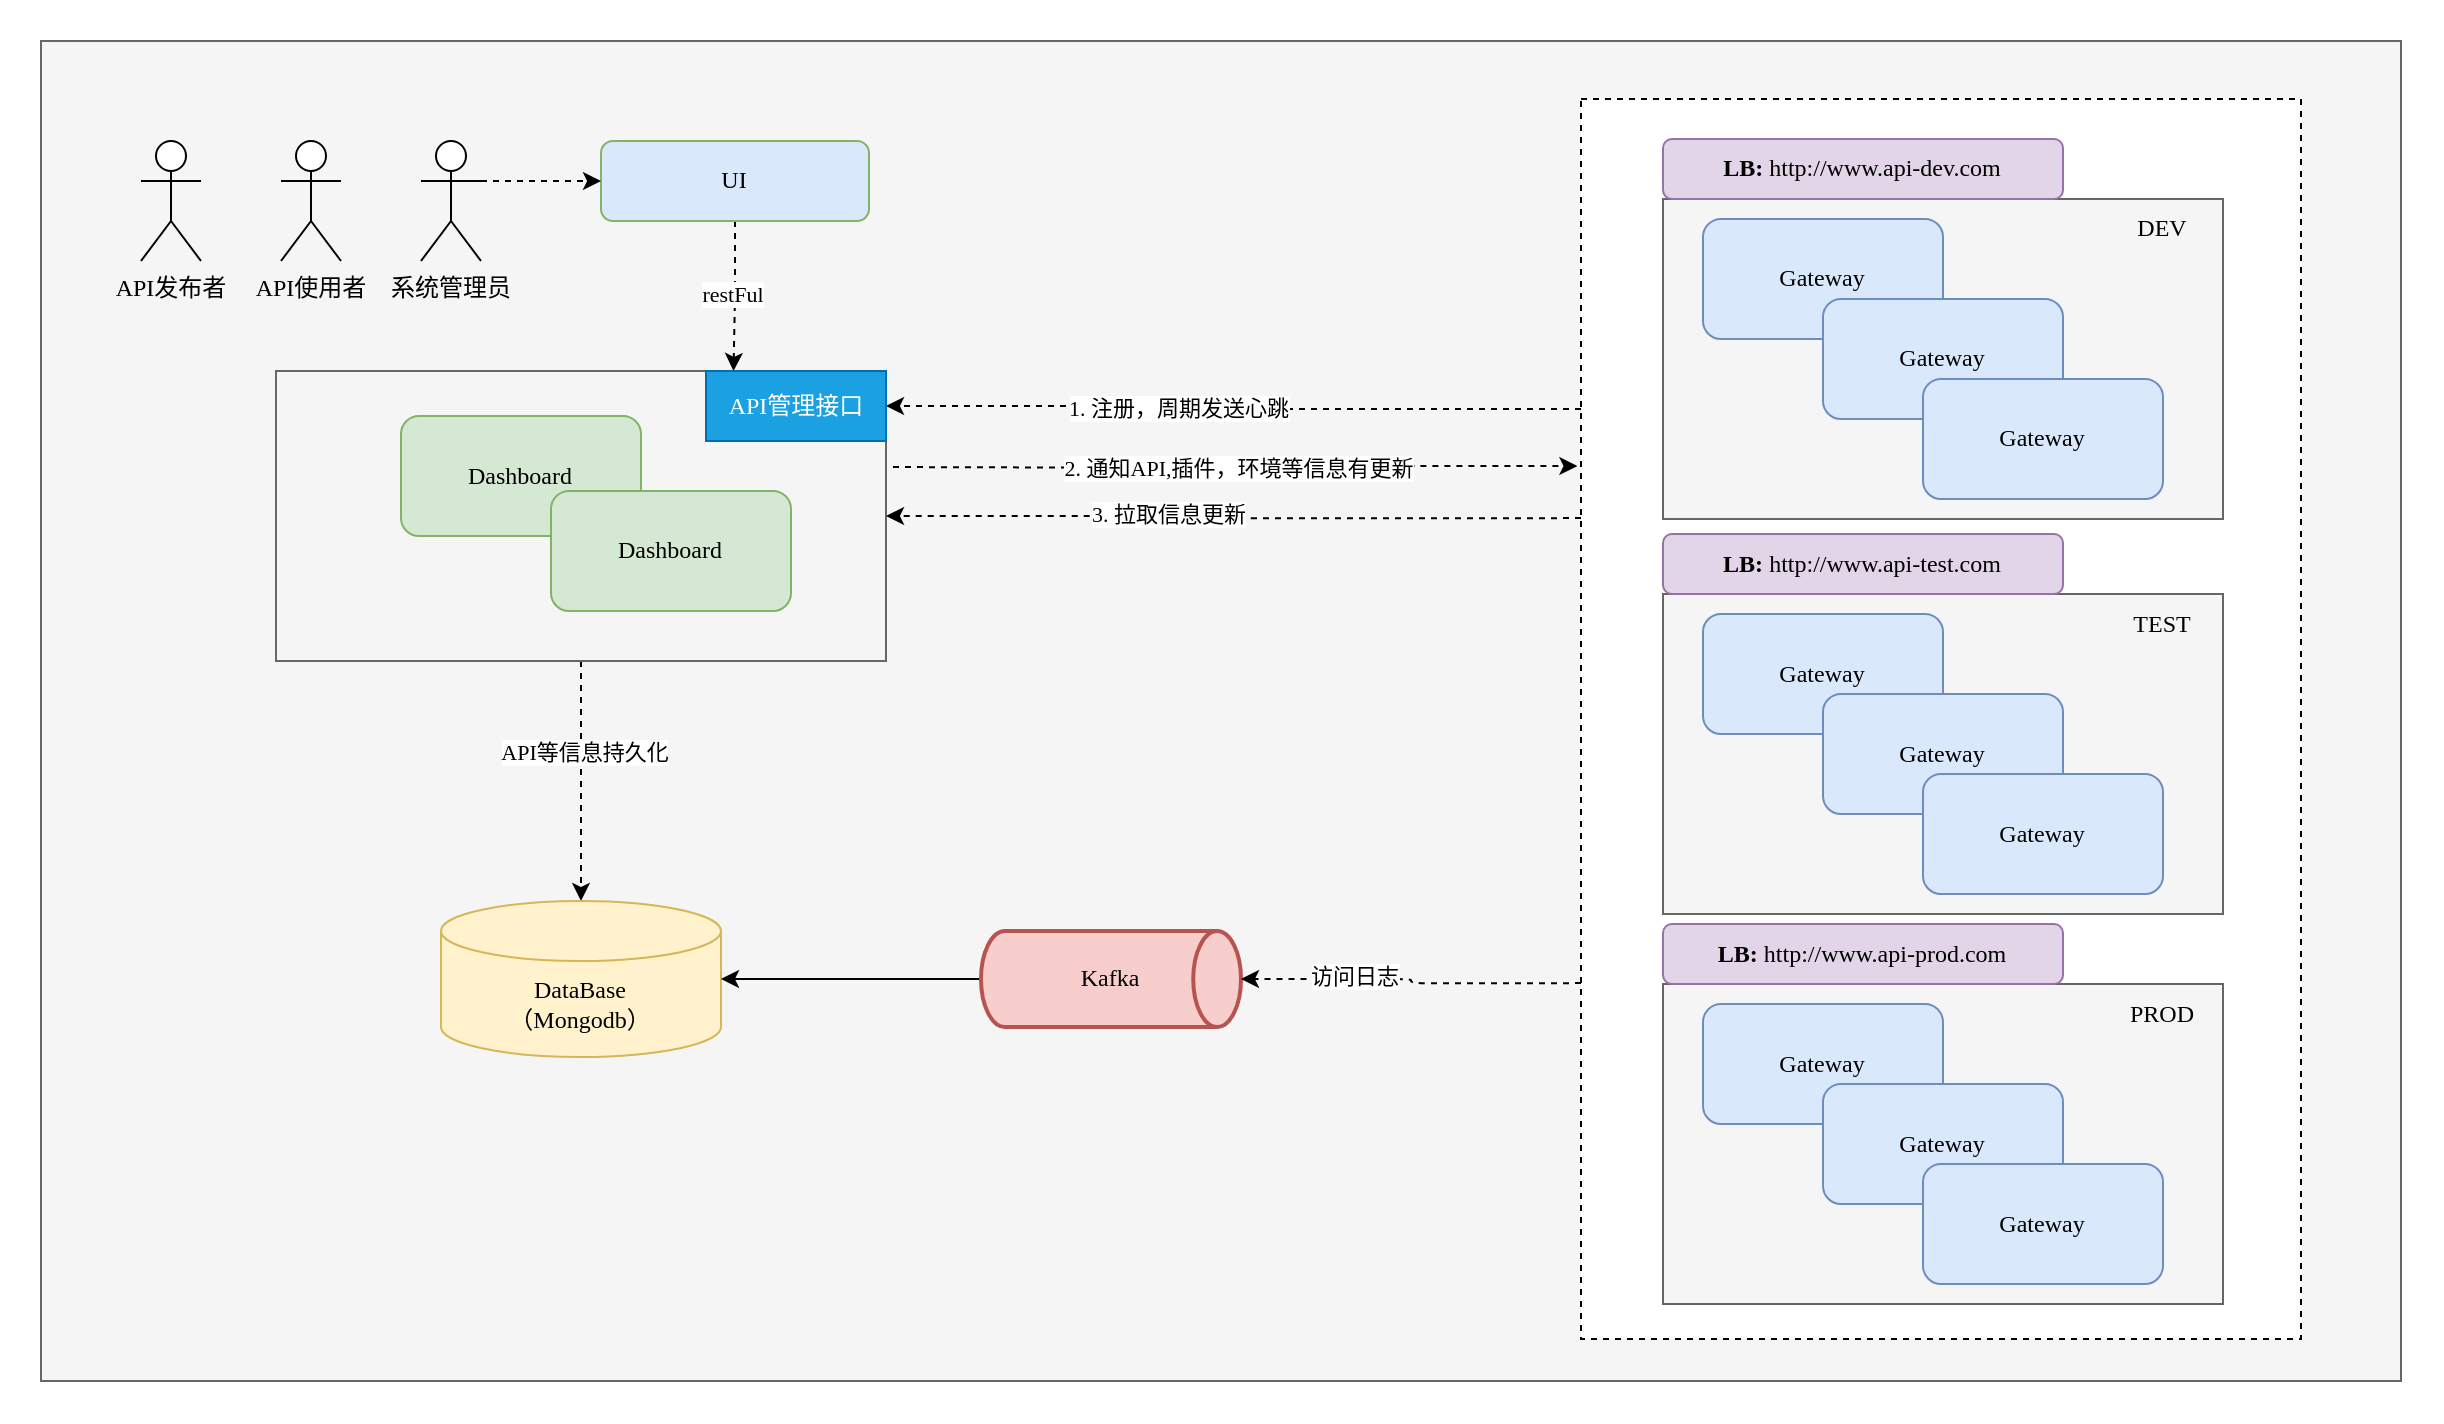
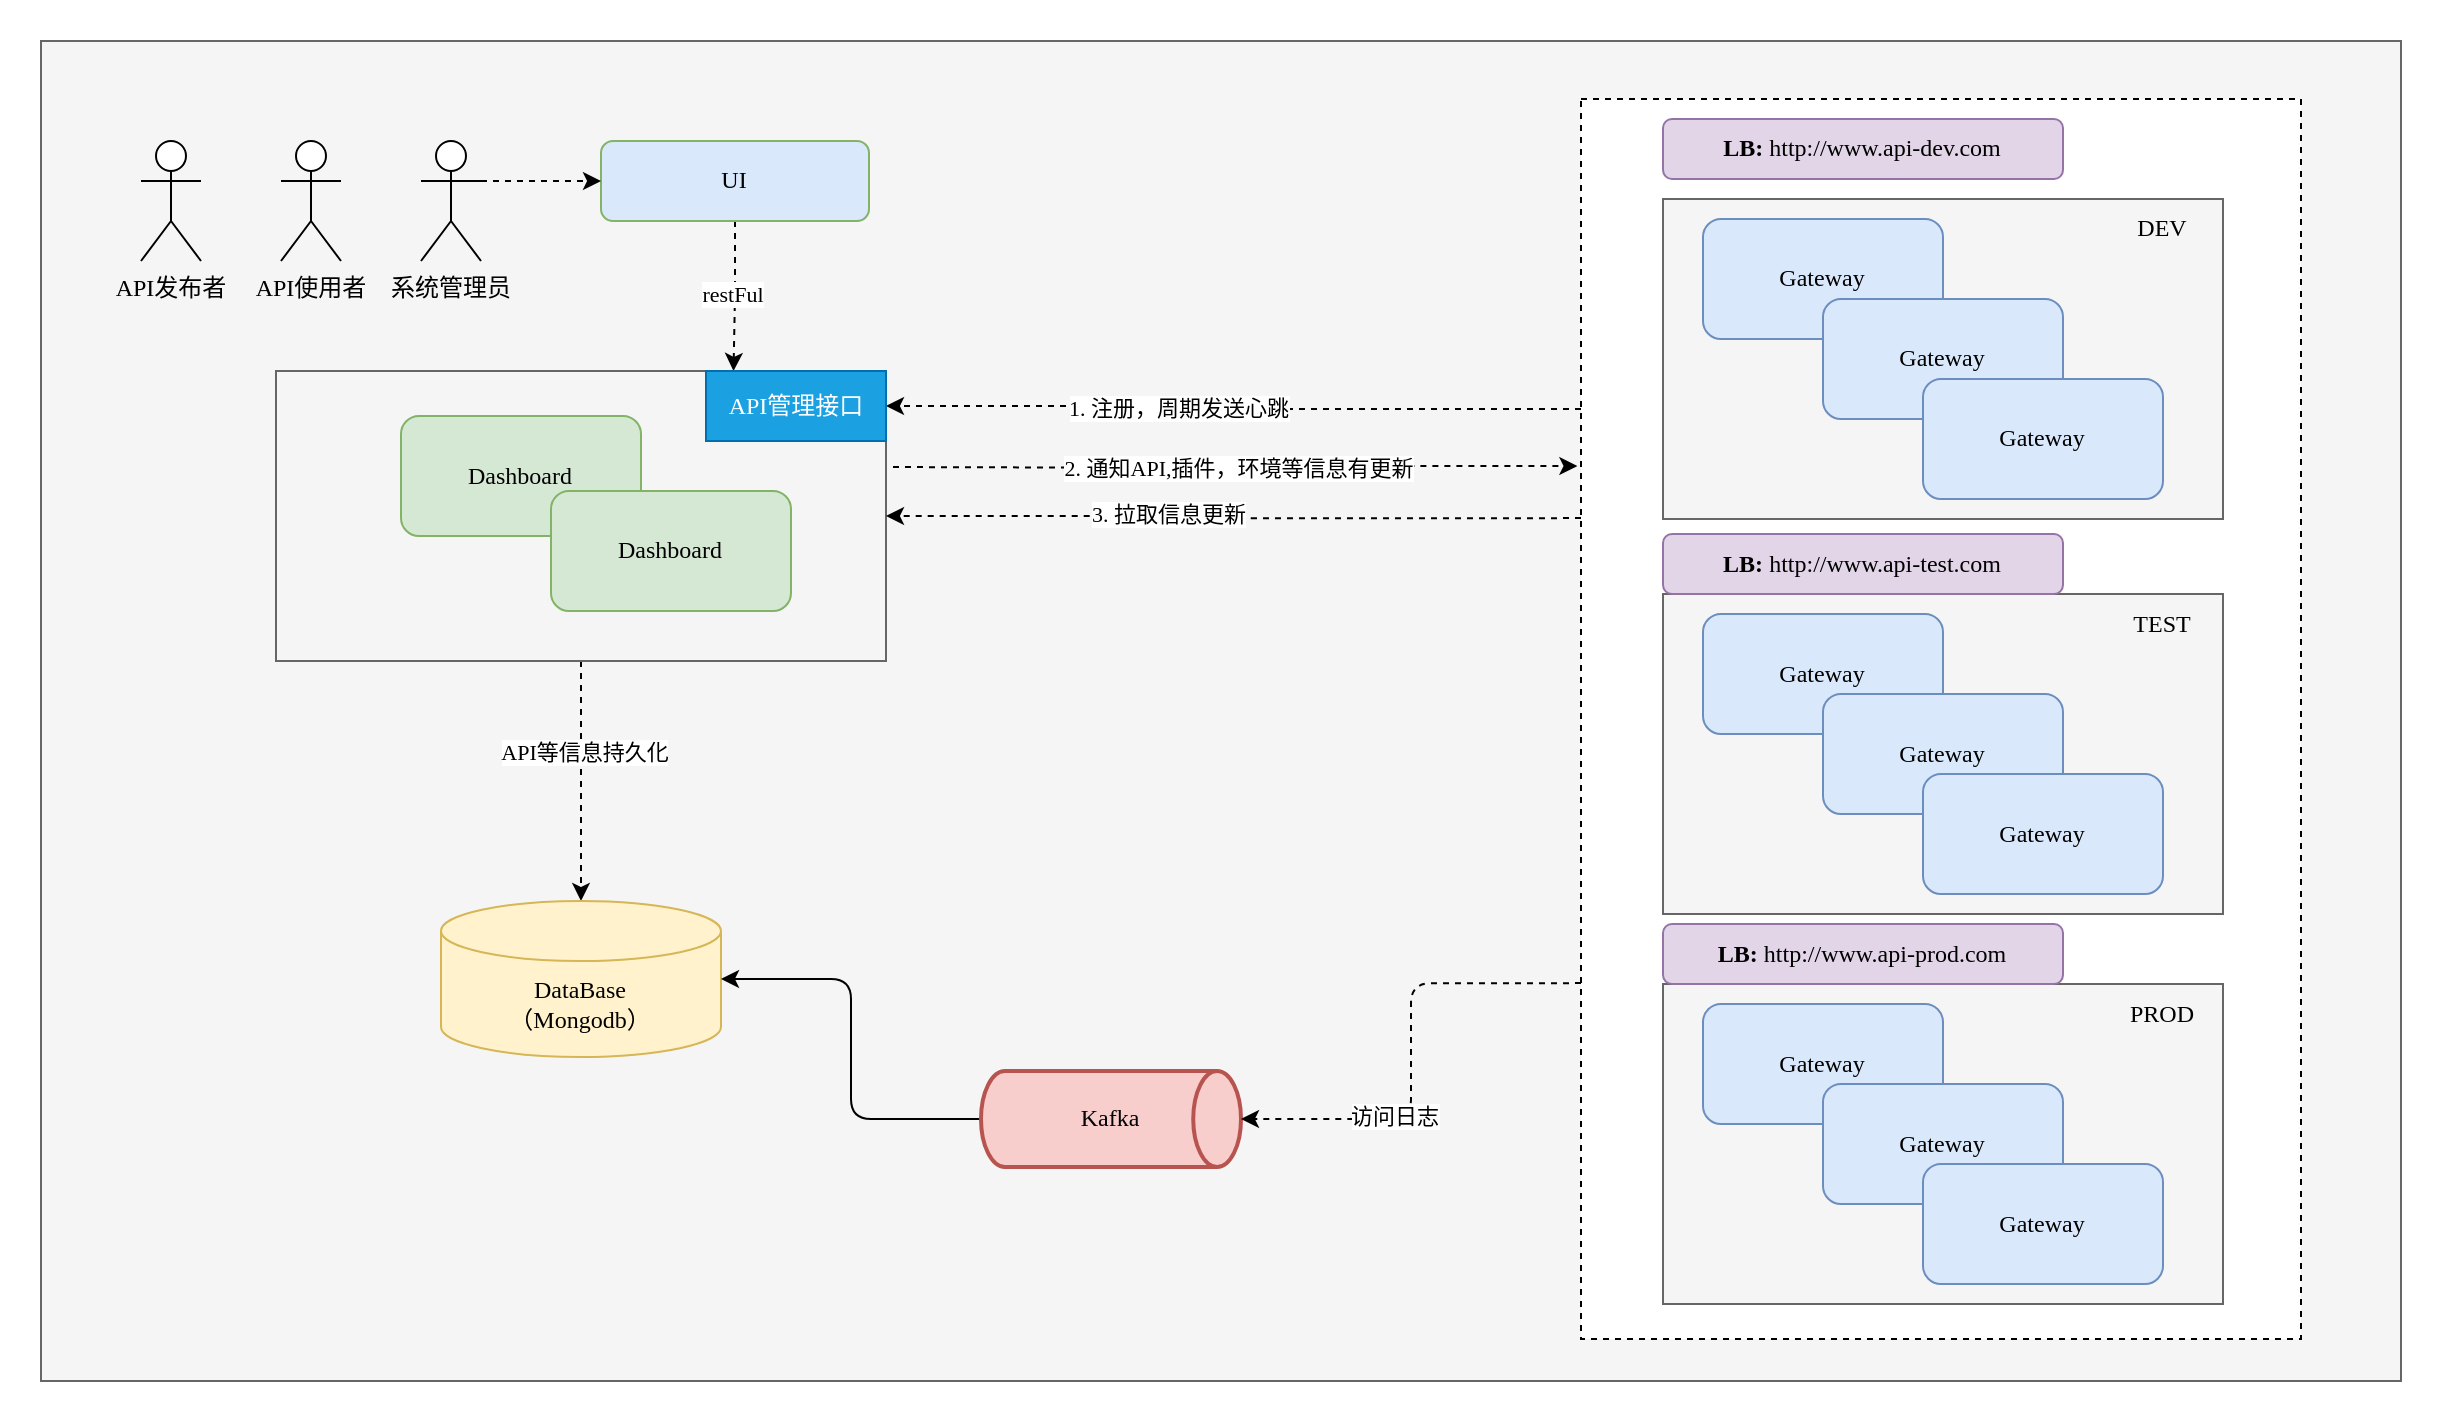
node "LB: http://www.api-dev.com": moved (1863, 169) -> (1863, 149)
node "Kafka": moved (1111, 979) -> (1111, 1119)
